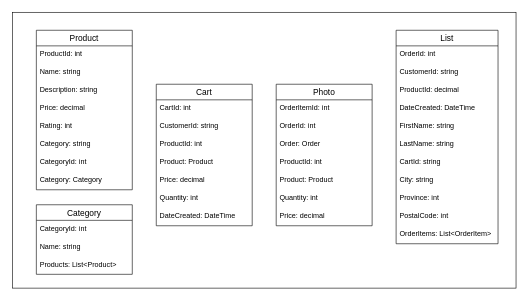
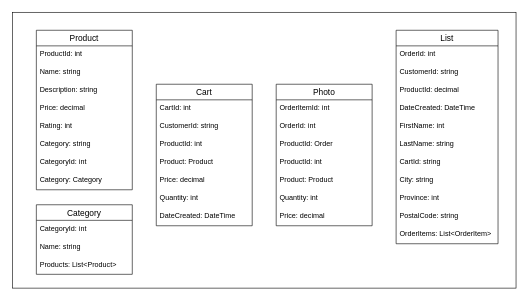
node "FirstName: string": label "FirstName: string" -> "FirstName: int"
node "Order: Order": label "Order: Order" -> "ProductId: Order"
node "PostalCode: int": label "PostalCode: int" -> "PostalCode: string"
